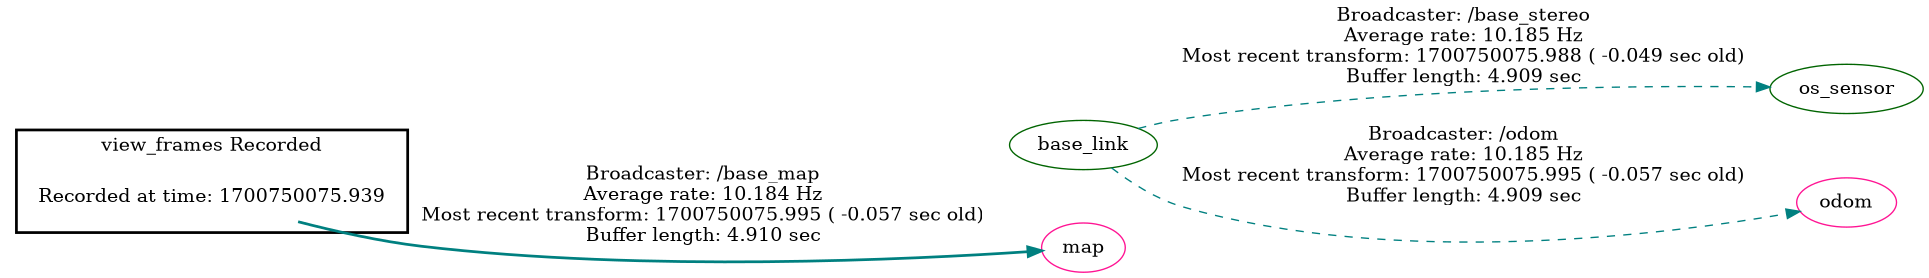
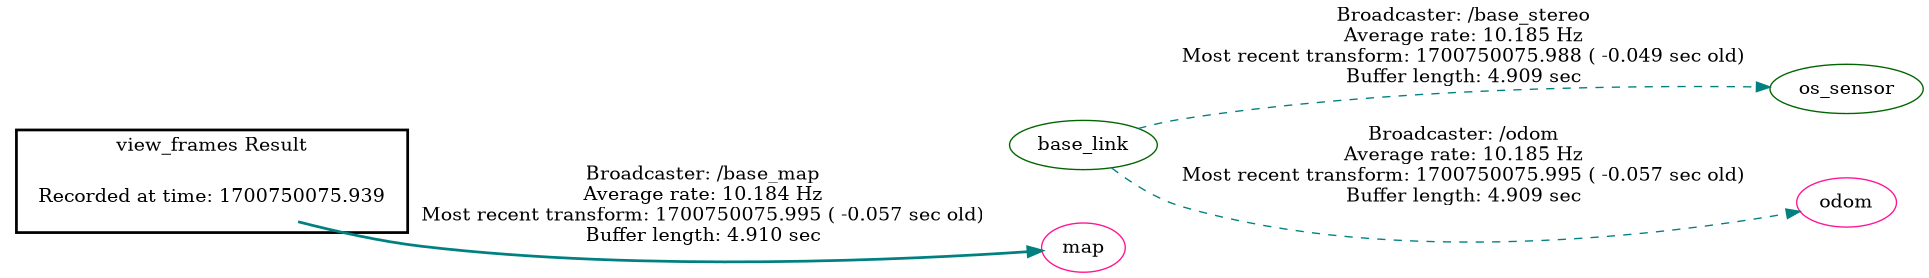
cluster "view_frames Recorded": label "view_frames Recorded" -> "view_frames Result"
